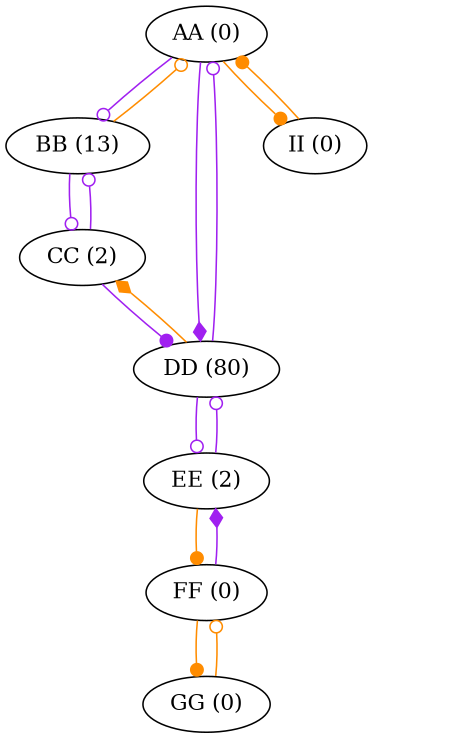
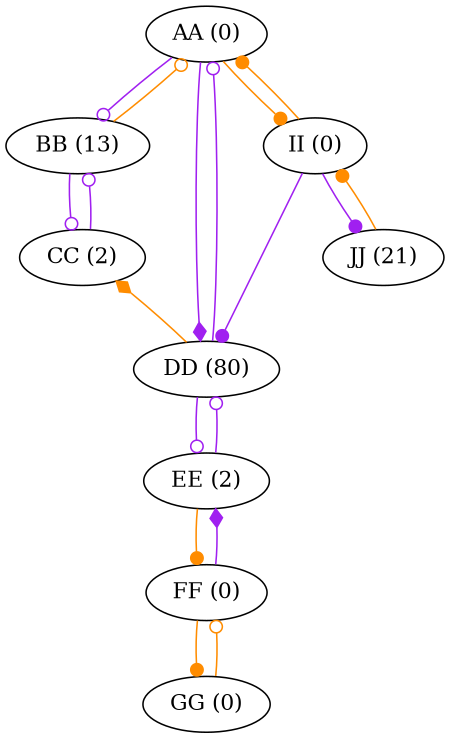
node "JJ (21)": added
edge "CC (2)" -> "DD (80)": now "II (0)" -> "DD (80)"
